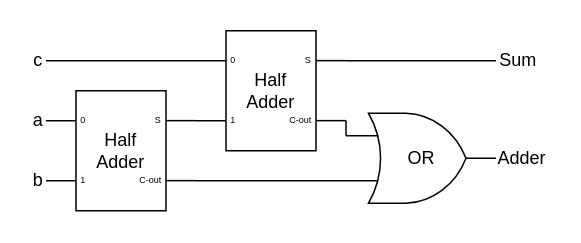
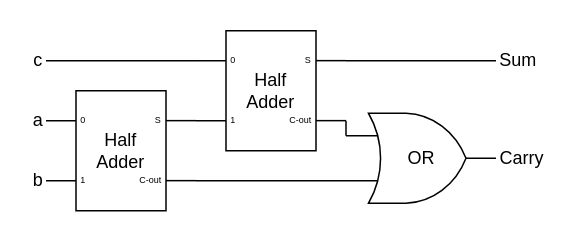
node "Adder": label "Adder" -> "Carry"
